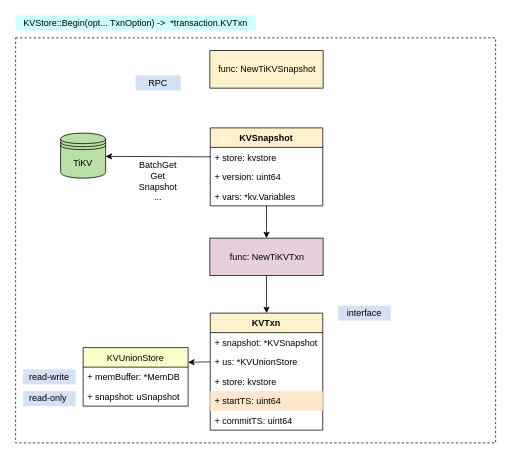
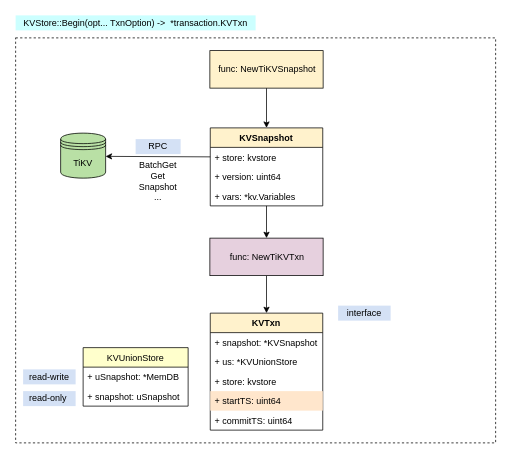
node "RPC": moved (158, 83) -> (158, 147)
edge "func: NewTiKVSnapshot" -> "KVSnapshot": added
edge "+ us: *KVUnionStore" -> "KVUnionStore": removed
node "+ memBuffer: *MemDB": label "+ memBuffer: *MemDB" -> "+ uSnapshot: *MemDB"
